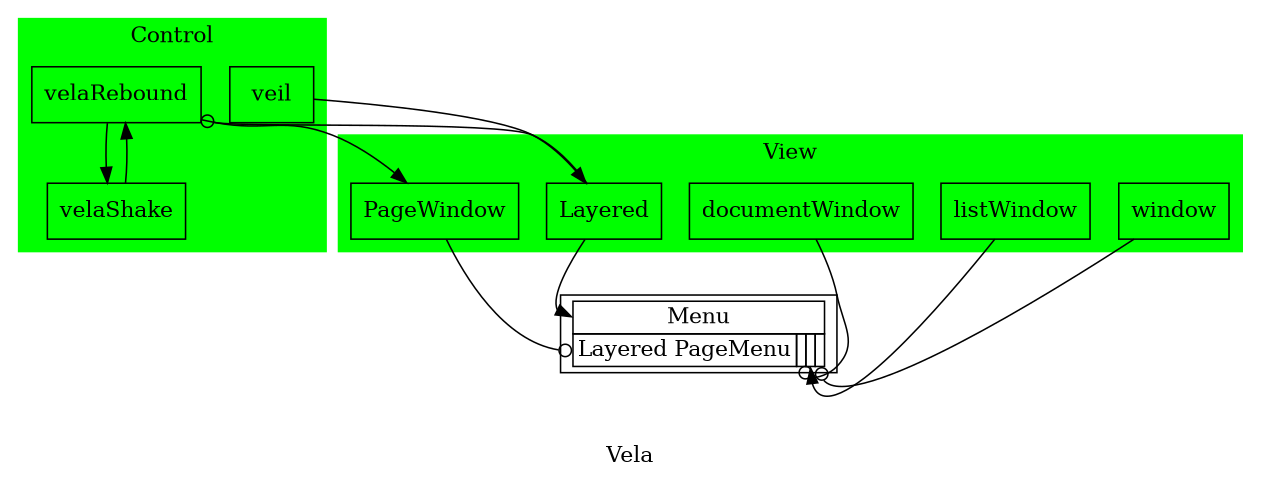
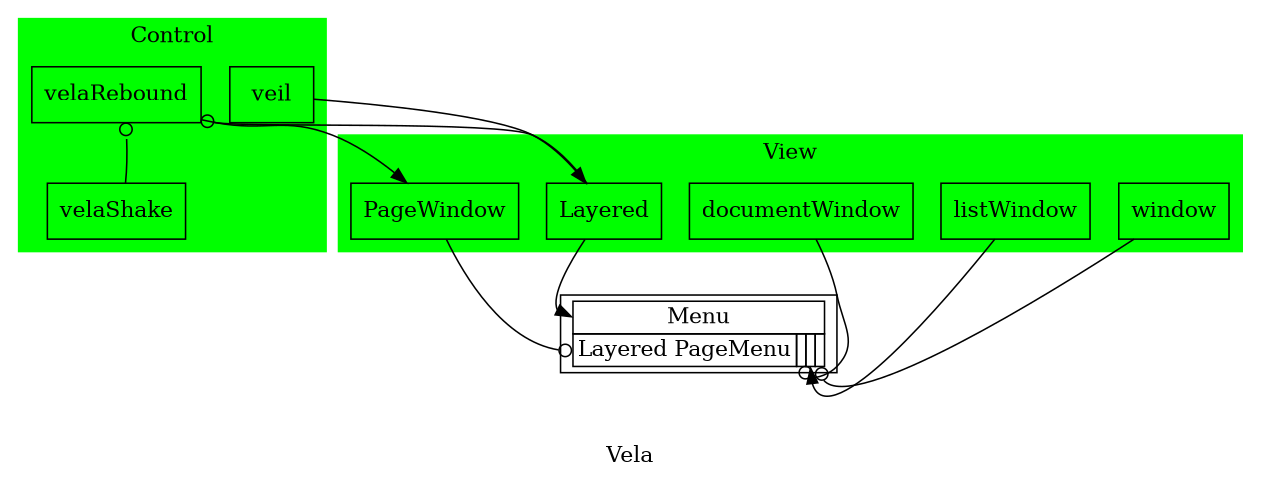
edge "velaRebound" -> "velaShake": removed
edge "velaShake" -> "velaRebound": arrowhead normal -> odot
